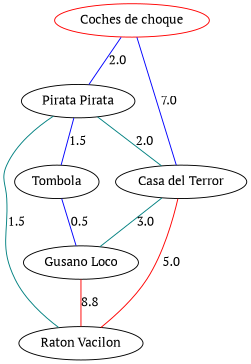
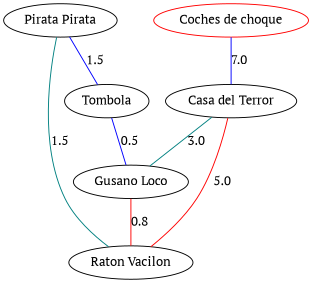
edge "Coches de choque" -- "Pirata Pirata": removed, label "2.0"
edge "Pirata Pirata" -- "Casa del Terror": removed, label "2.0"
edge "Gusano Loco" -- "Raton Vacilon": label "8.8" -> "0.8"
